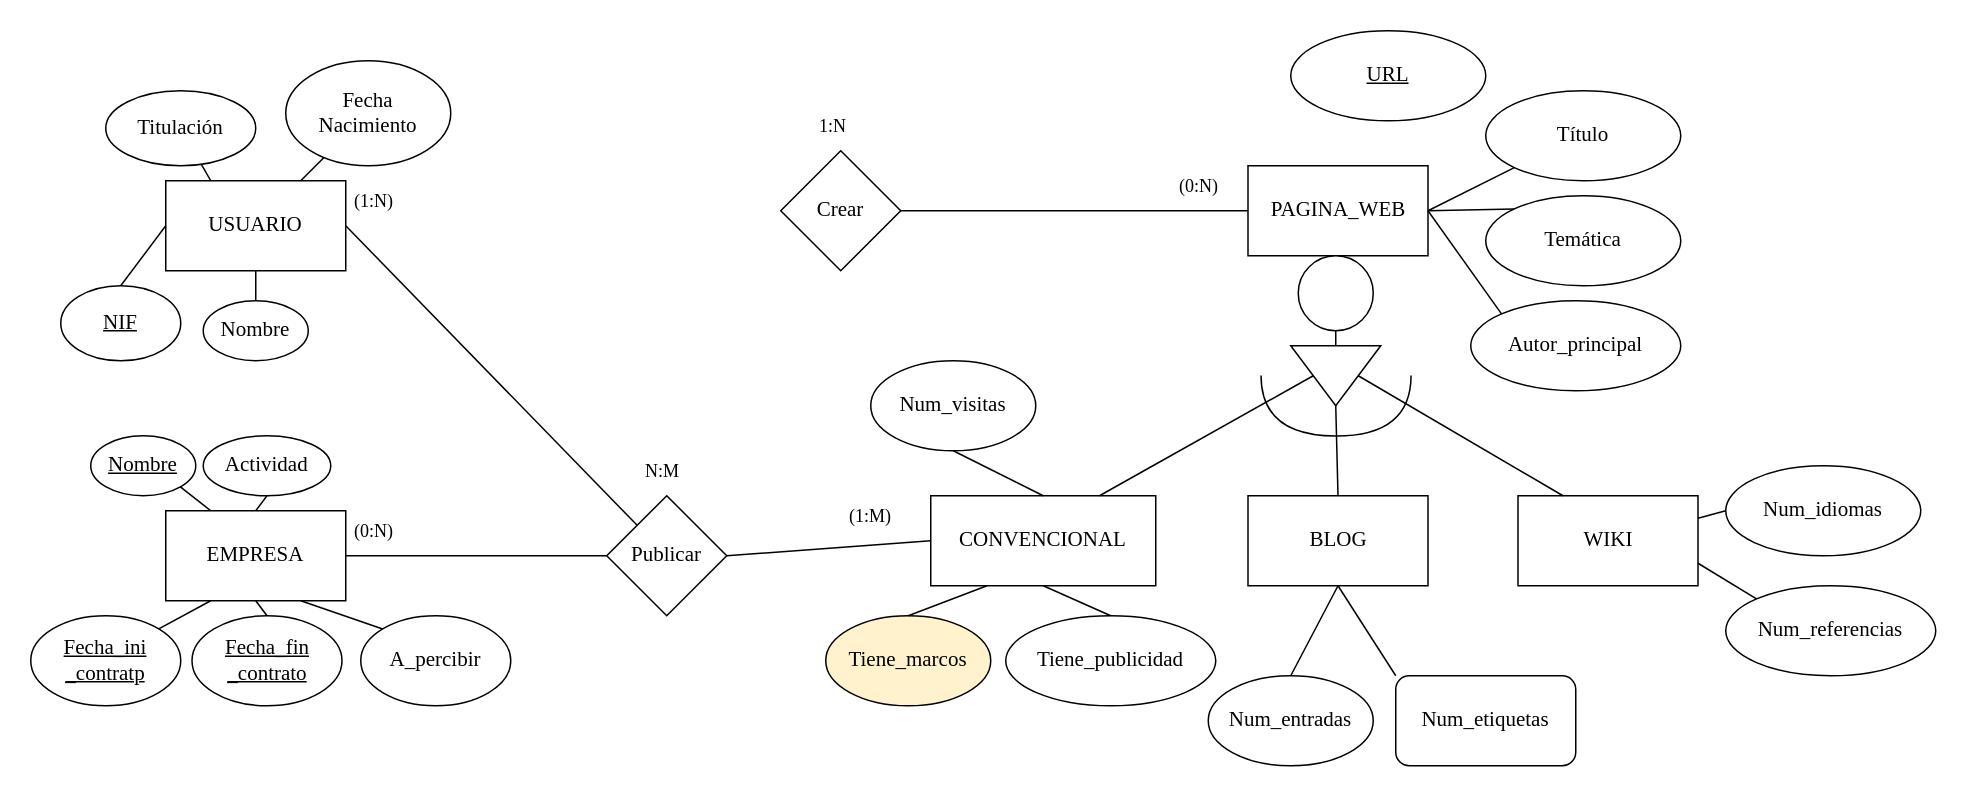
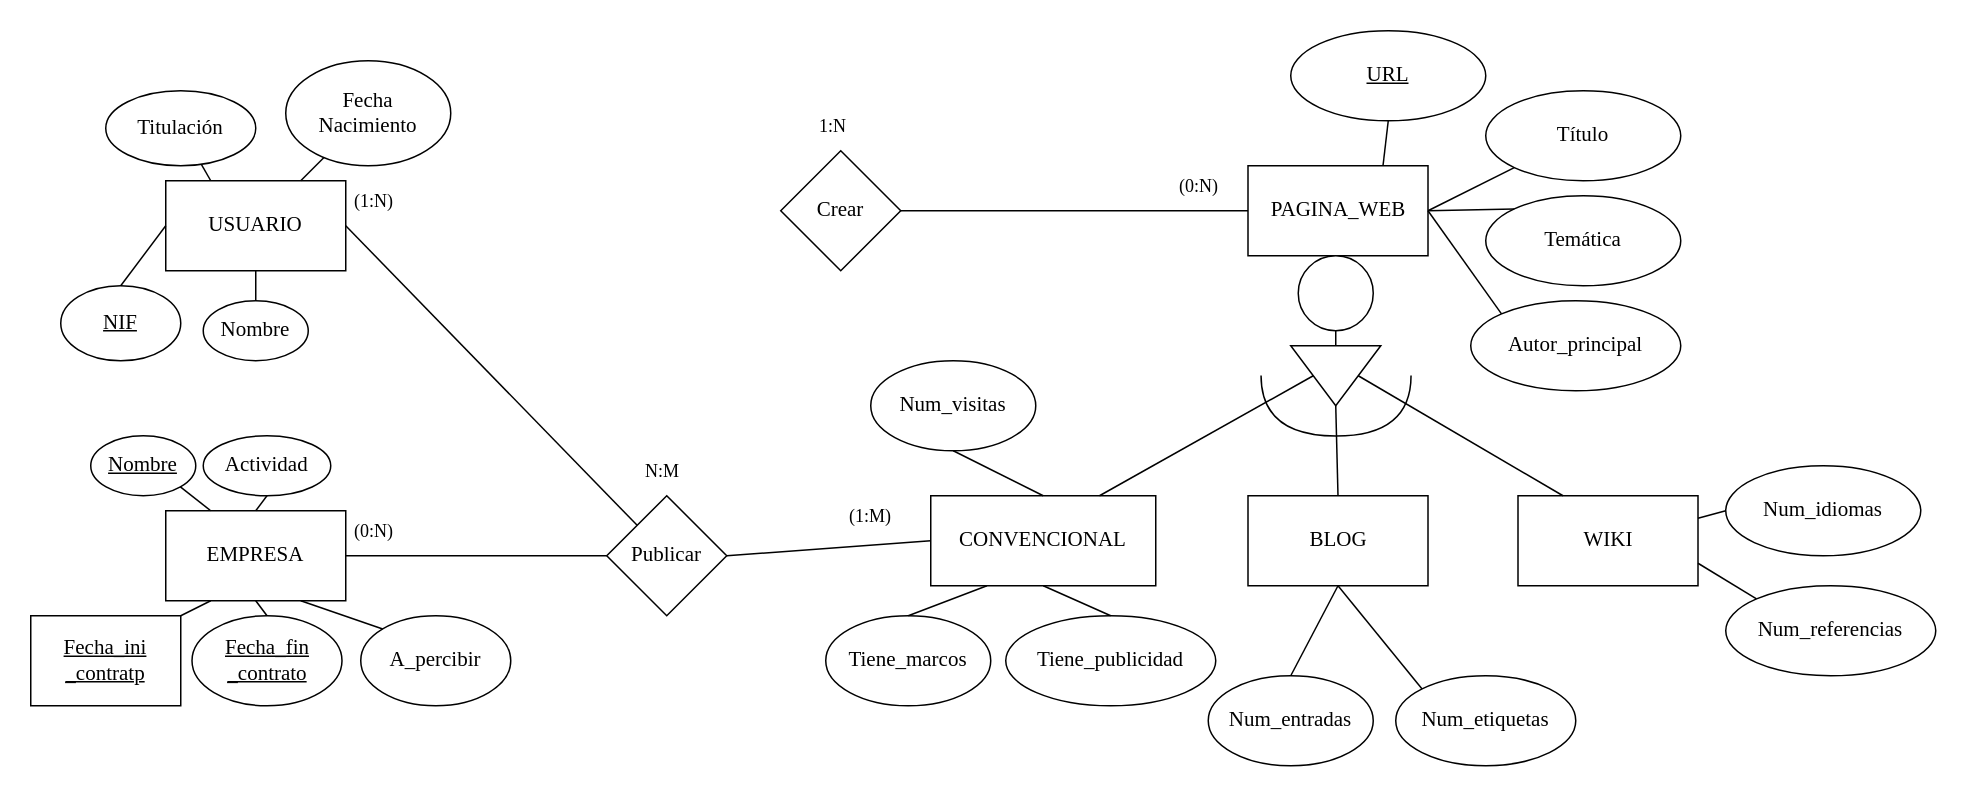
edge "URL" -- "PAGINA_WEB": added
node "Fecha_ini _contratp": shape ellipse -> rectangle
node "Tiene_marcos": fillcolor #fff2cc -> #ffffff
node "Num_etiquetas": shape rounded rectangle -> ellipse
